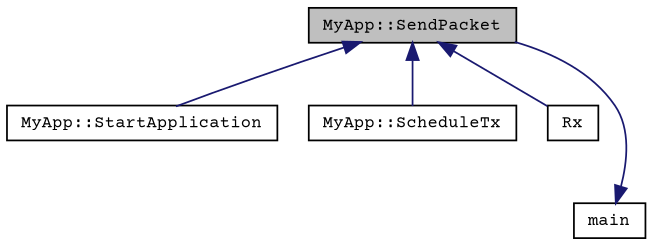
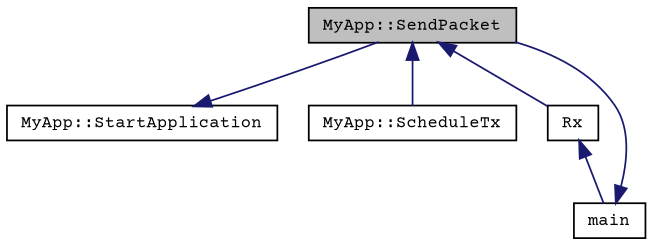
edge "MyApp::StartApplication" -> "MyApp::SendPacket": reversed
edge "main" -> "Rx": added
